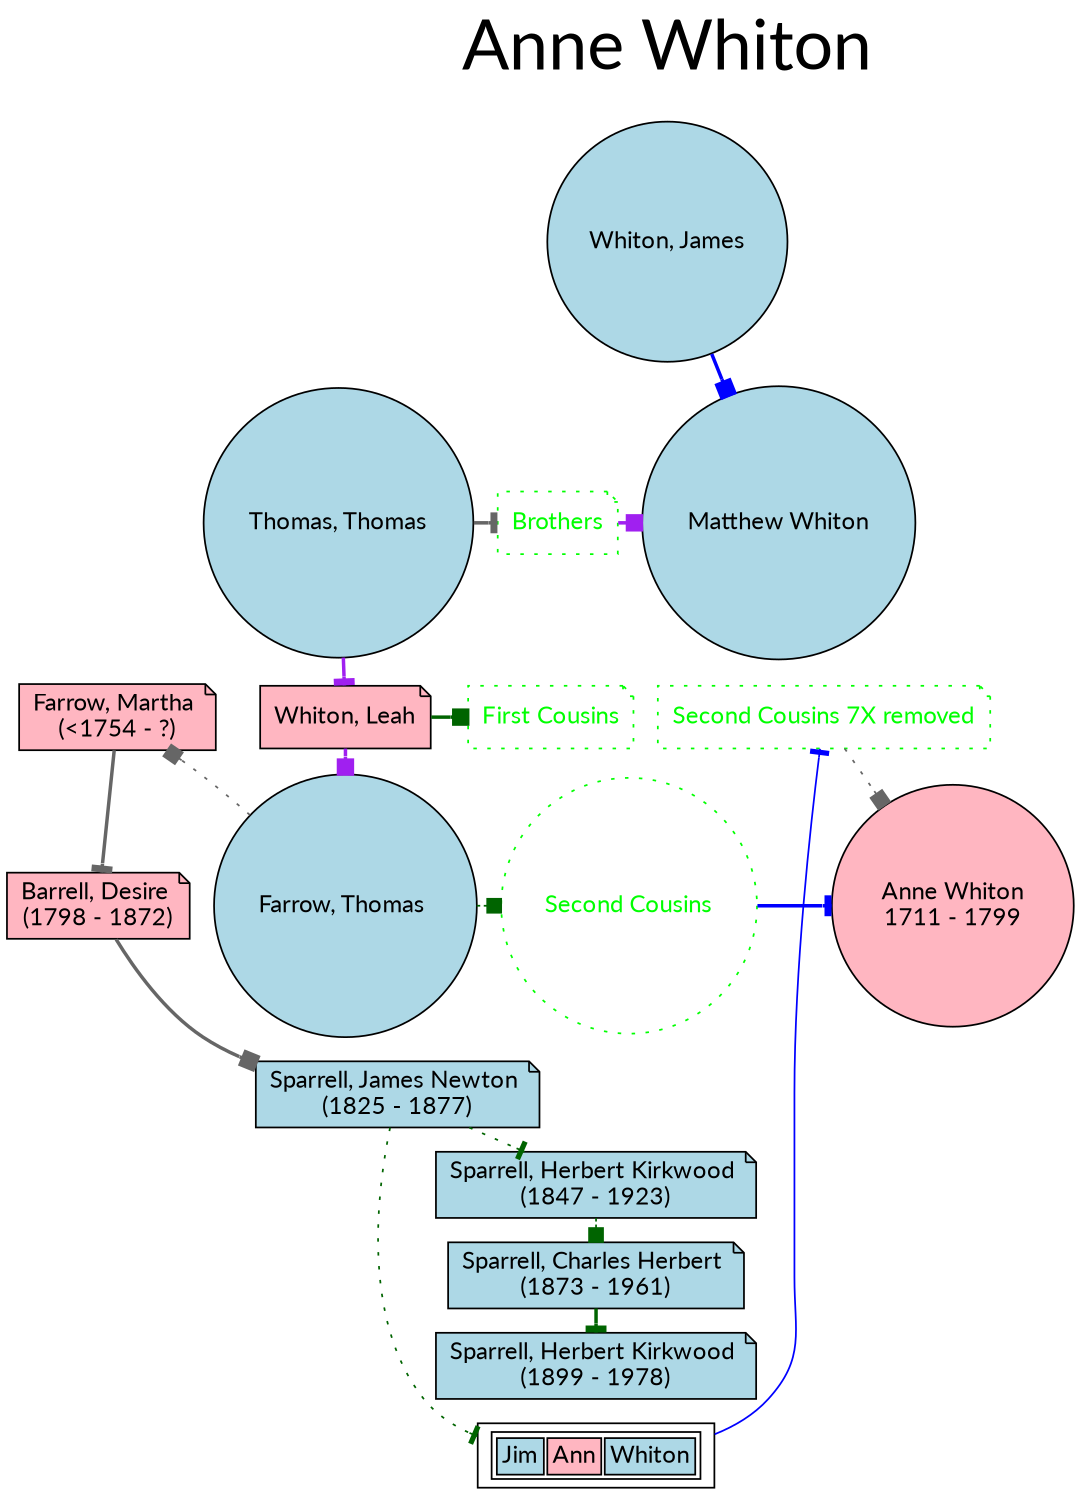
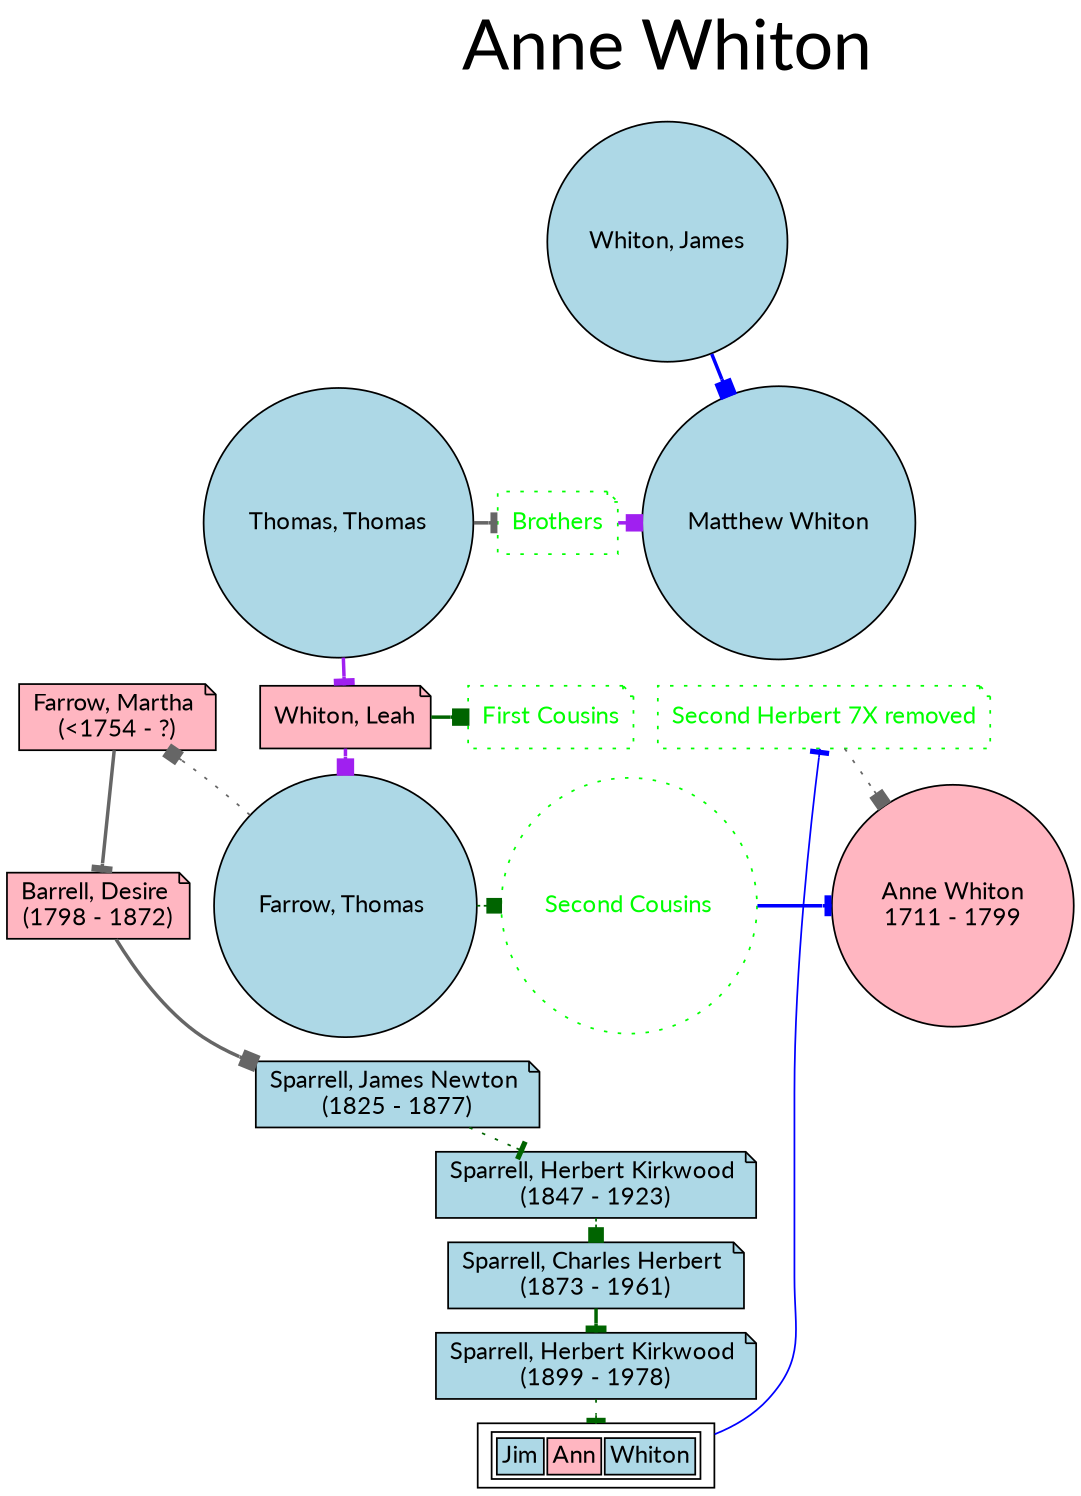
node "Second Cousins 7X removed": label "Second Cousins 7X removed" -> "Second Herbert 7X removed"
edge "Sparrell, James Newton (1825 - 1877)" -> "Jim": now "Sparrell, Herbert Kirkwood (1899 - 1978)" -> "Jim"
